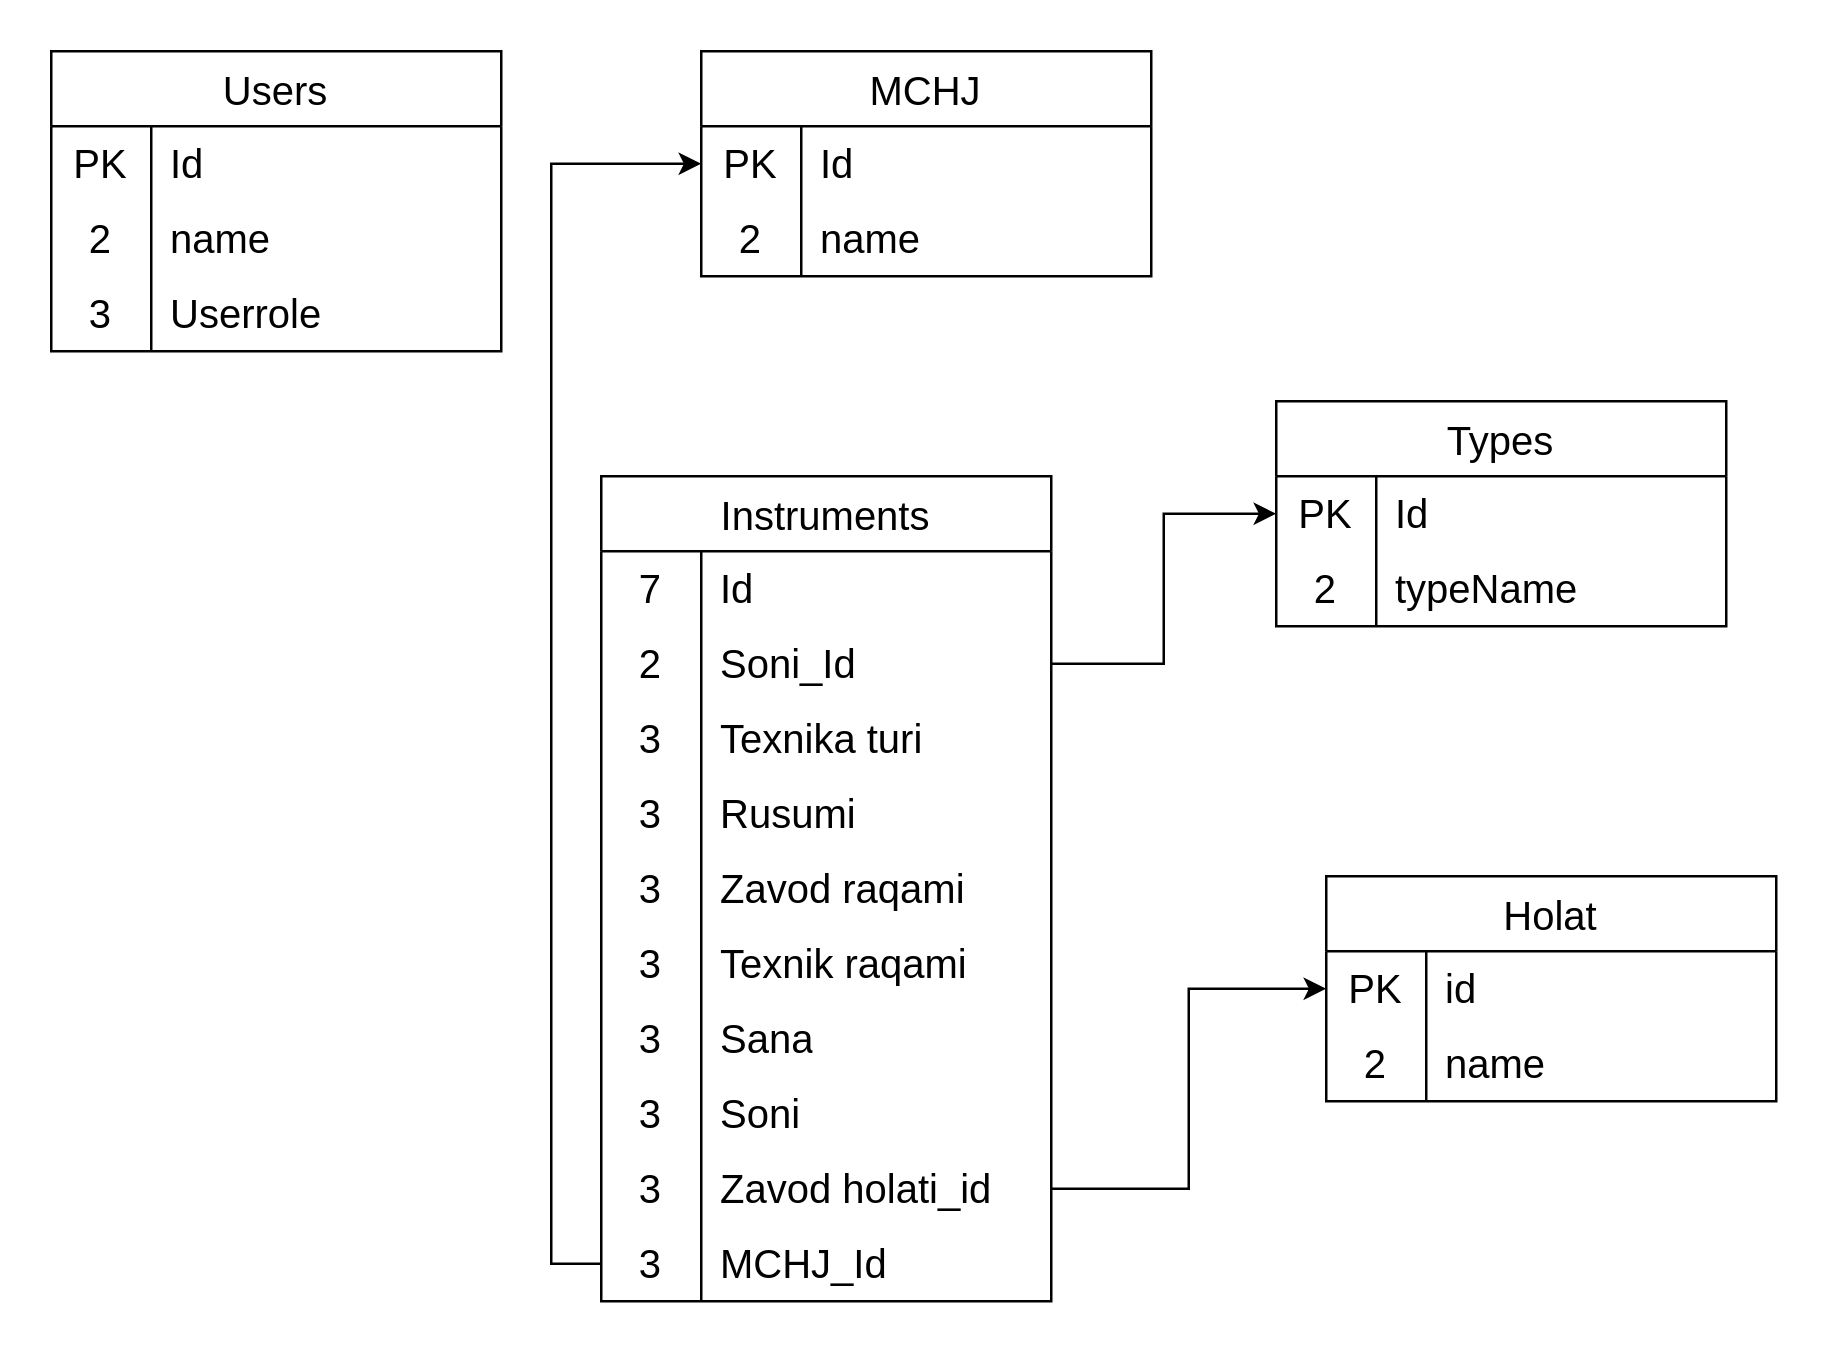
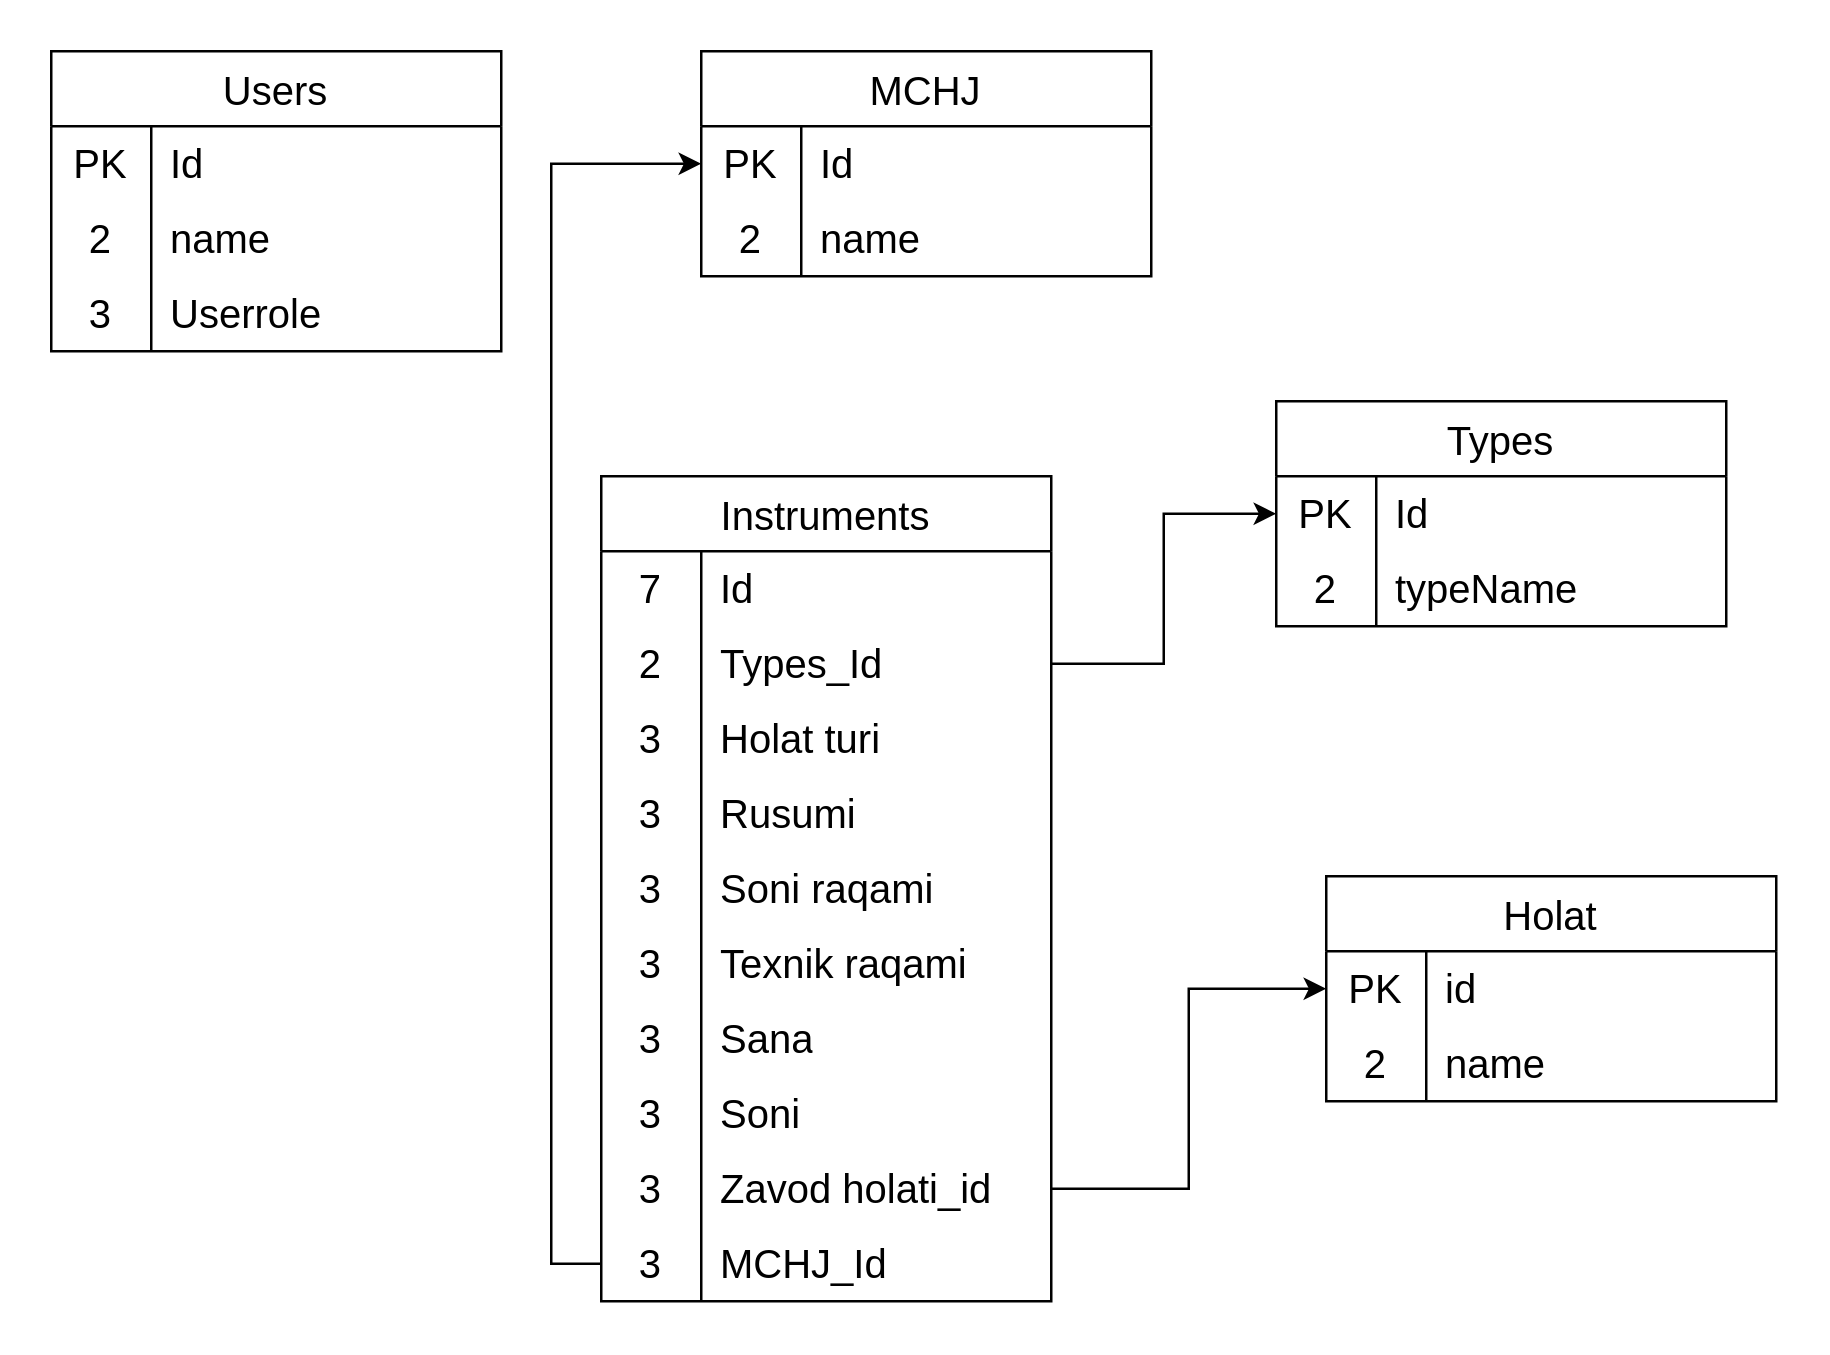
node "Soni_Id": label "Soni_Id" -> "Types_Id"
node "Texnika turi": label "Texnika turi" -> "Holat turi"
node "Zavod raqami": label "Zavod raqami" -> "Soni raqami"
